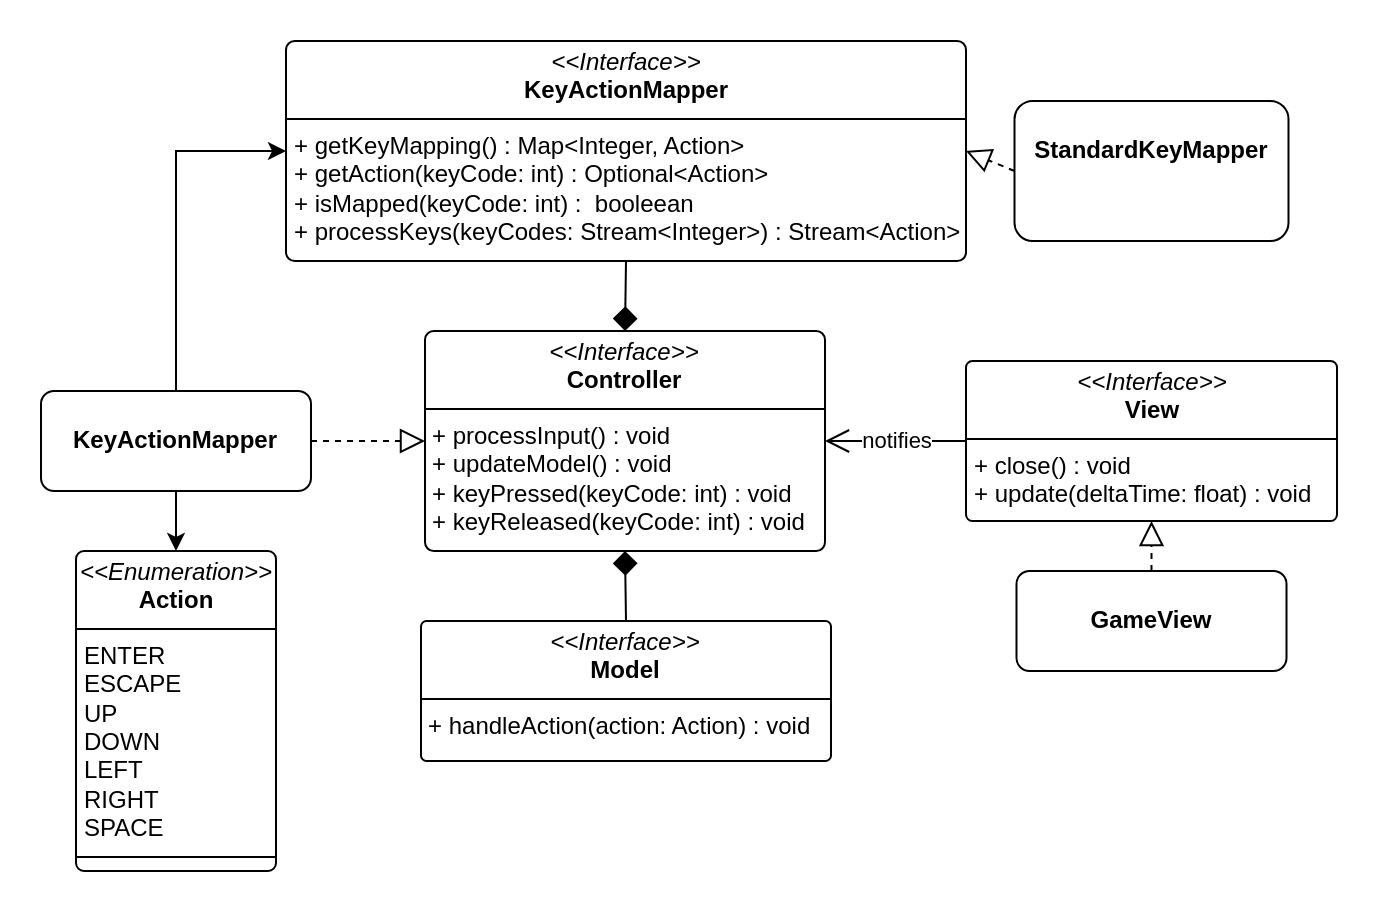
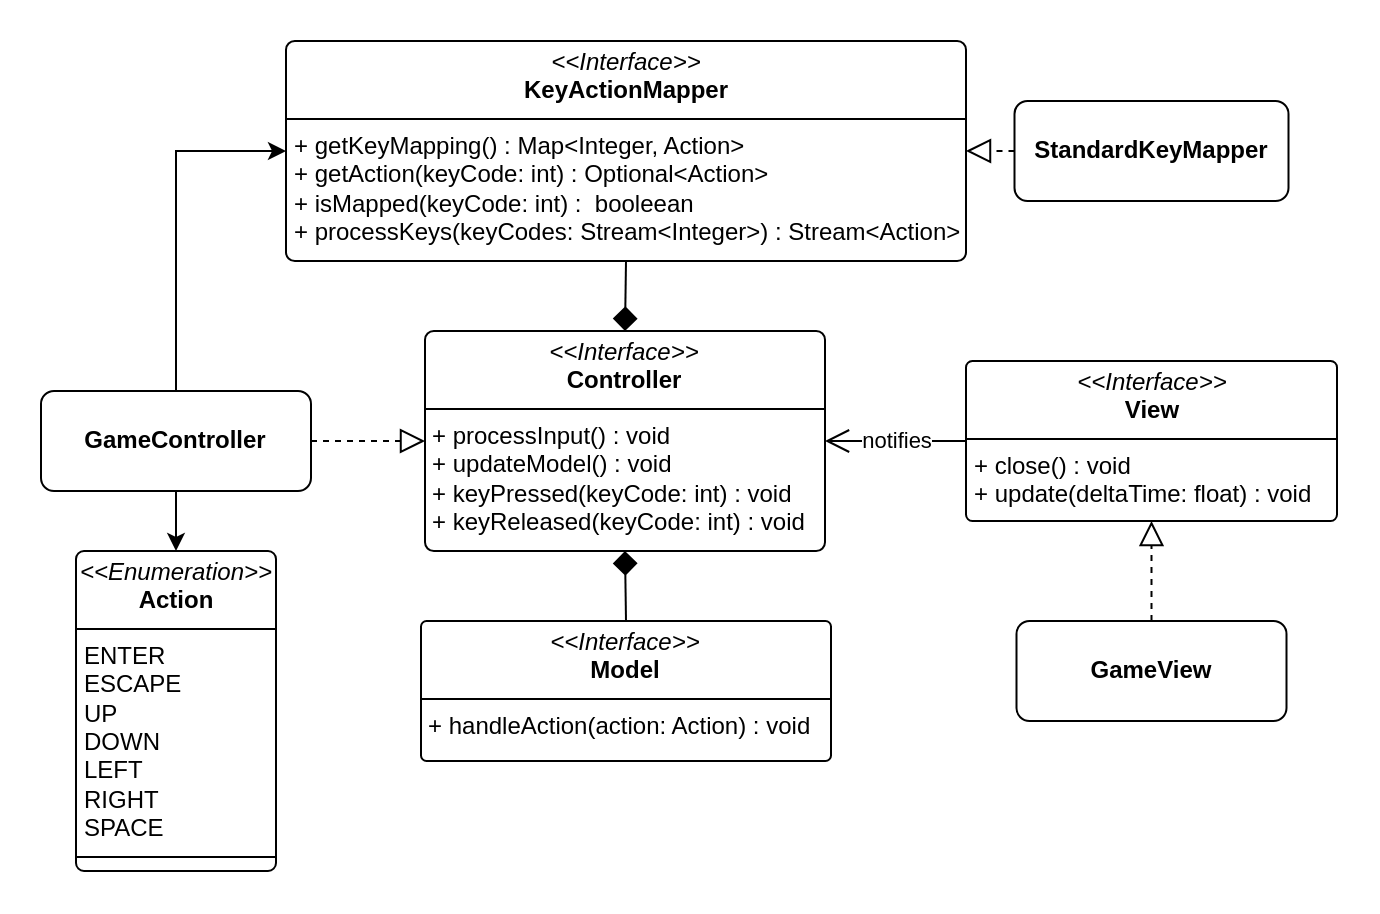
node "StandardKeyMapper": size 274x140 -> 274x100
node "KeyActionMapper": label "KeyActionMapper" -> "GameController"
node "GameView": moved (1152, 621) -> (1152, 671)
